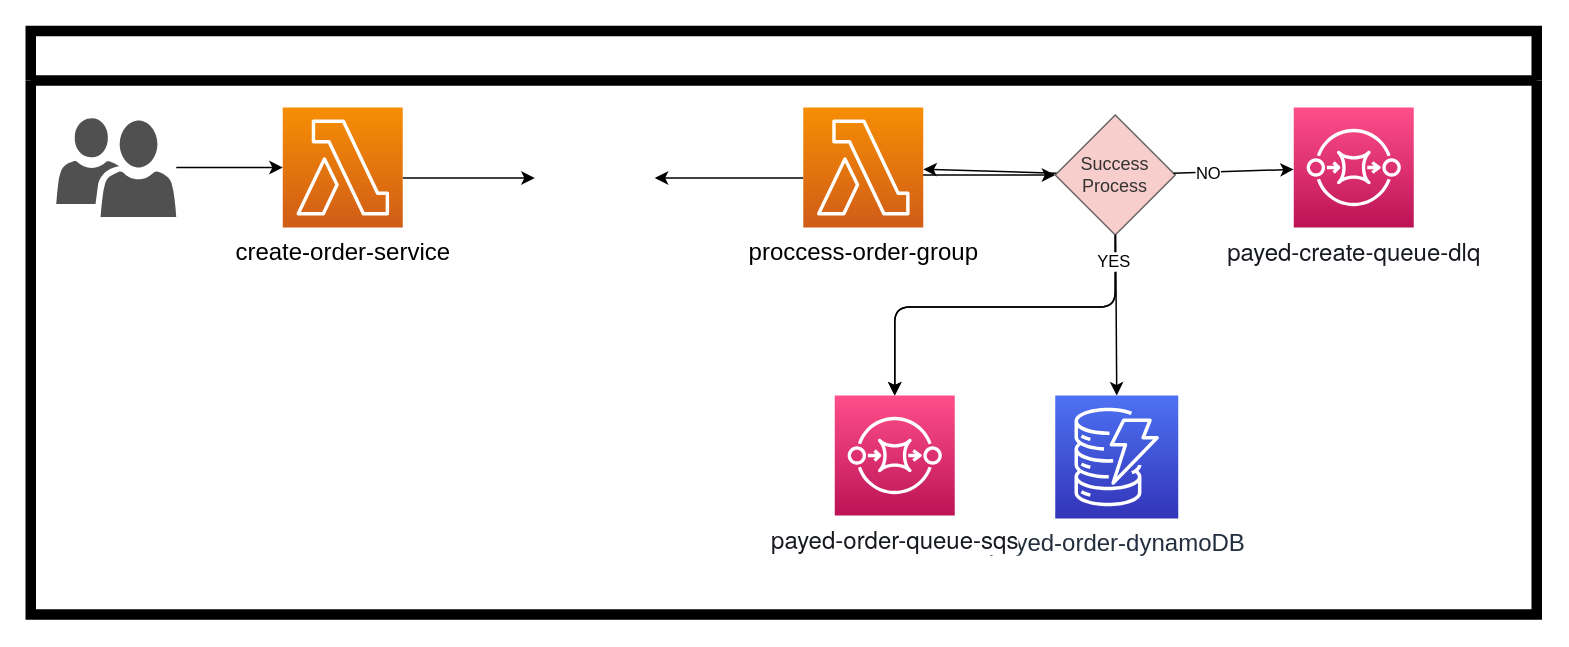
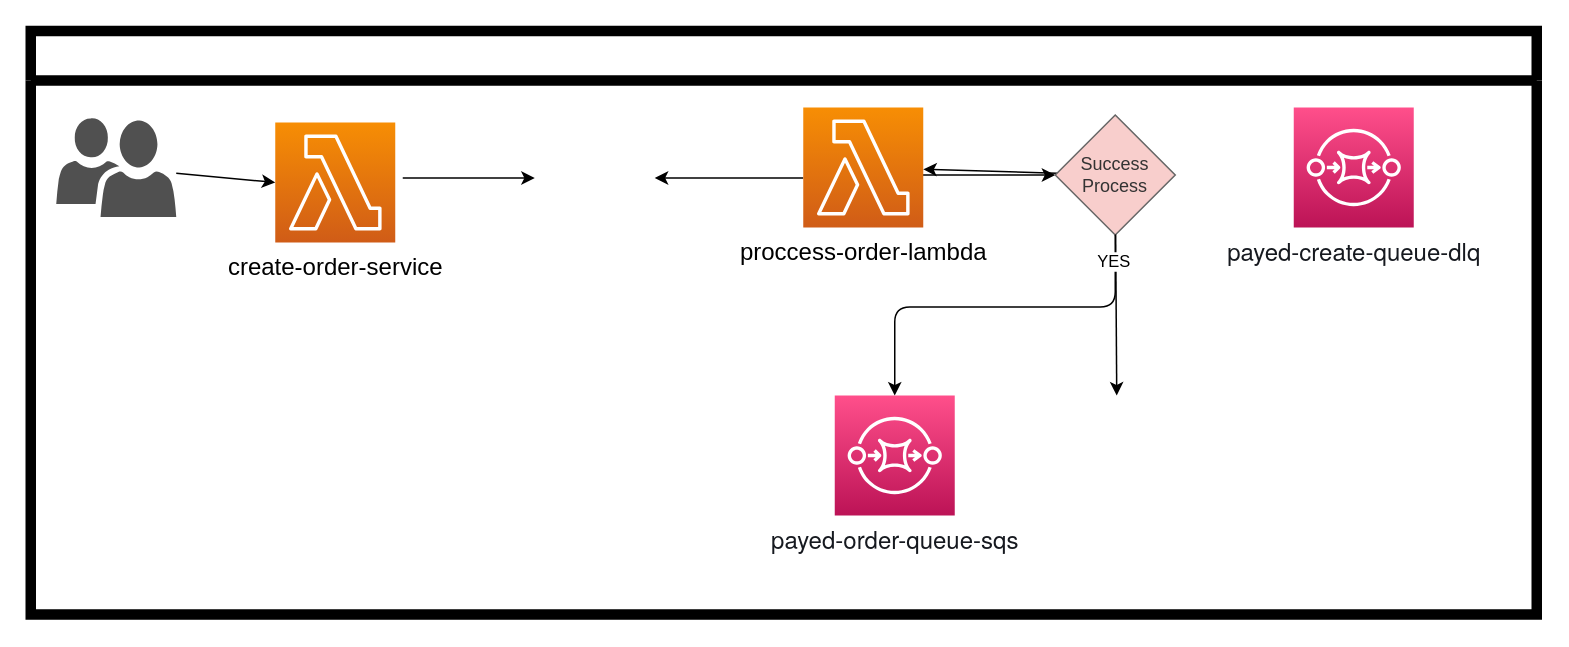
node "Process order group": label "Process order group" -> "Create order group"
node "create-order-service": moved (343, 167) -> (335, 182)
edge "Success Process" -> "payed-create-queue-dlq": removed, label "NO"
node "proccess-order-group": label "proccess-order-group" -> "proccess-order-lambda"
edge "Success Process" -> "payed-order-queue-sqs": removed
node "payed-order-dynamoDB": removed
